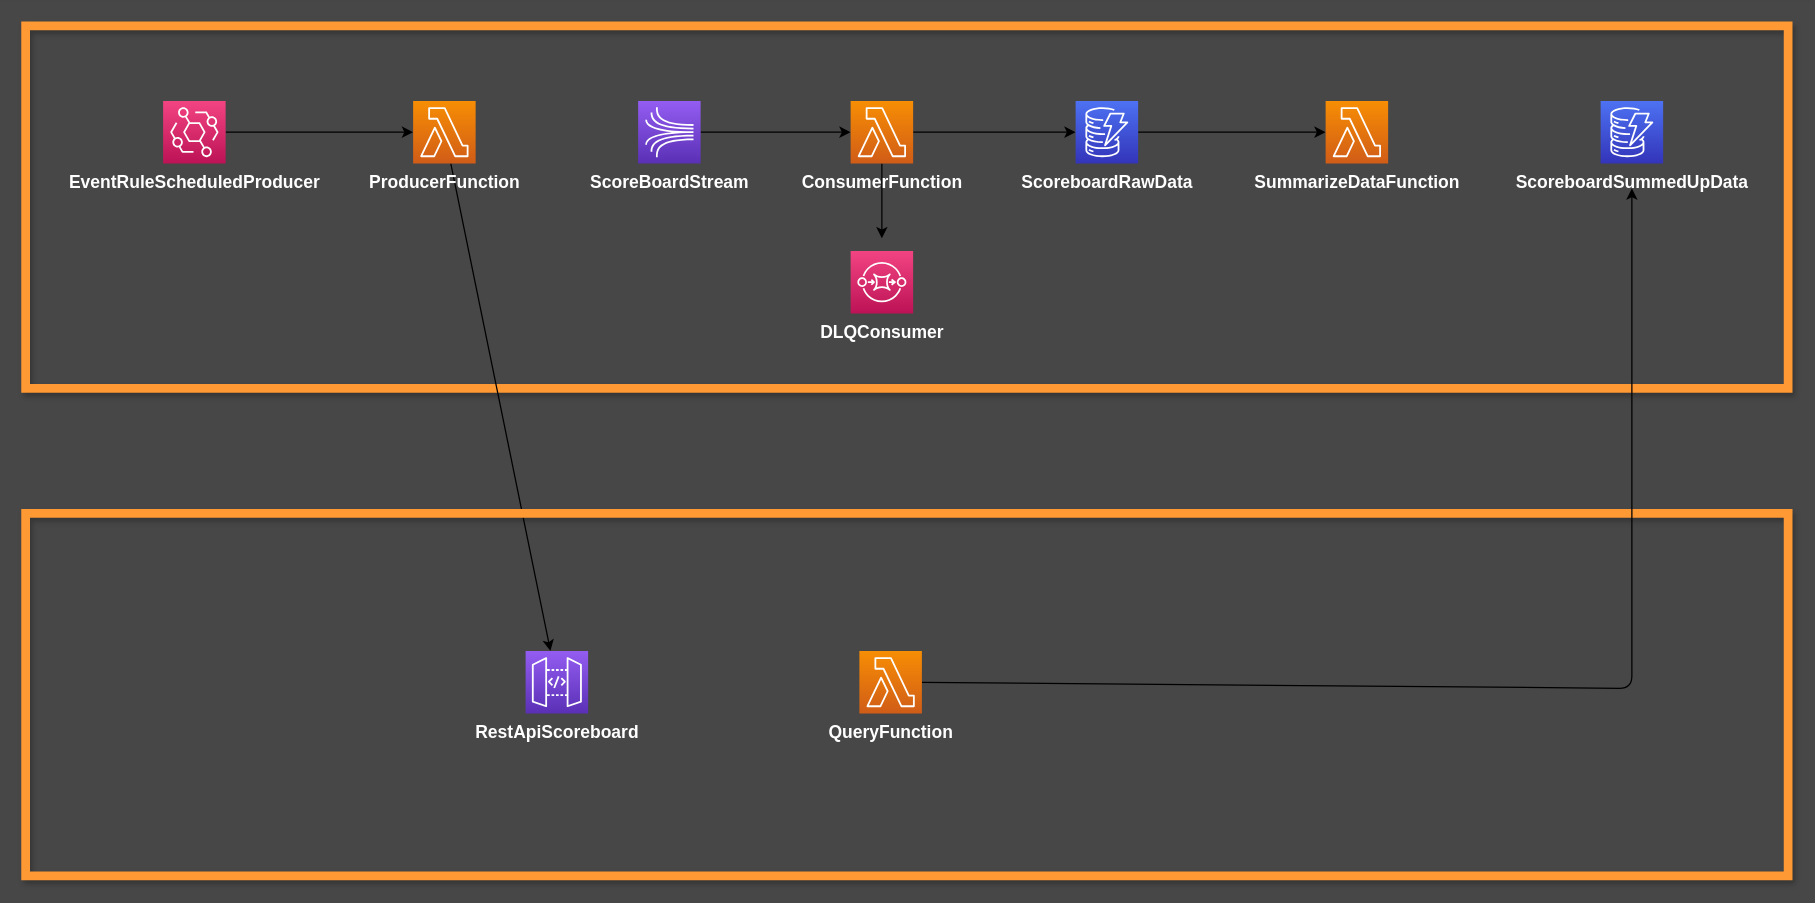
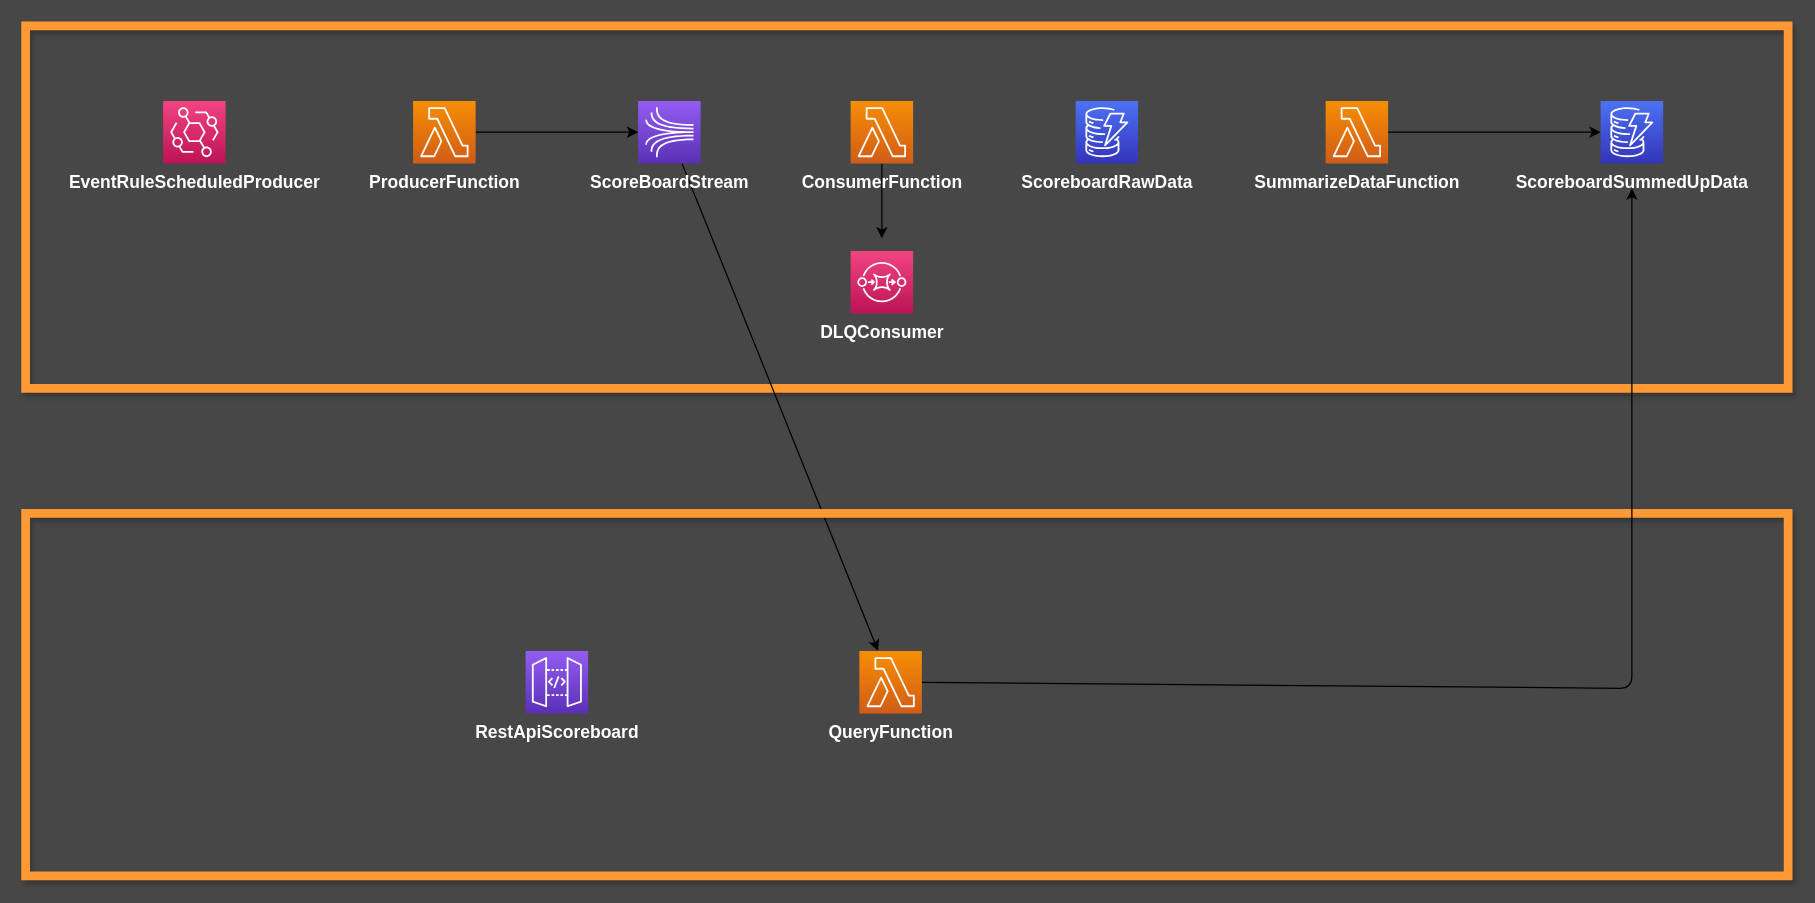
edge "EventRuleScheduledProducer" -> "ProducerFunction": removed
edge "ScoreBoardStream" -> "ConsumerFunction": now "ScoreBoardStream" -> "QueryFunction"
edge "ConsumerFunction" -> "ScoreboardRawData": removed
edge "ScoreboardRawData" -> "SummarizeDataFunction": removed
edge "SummarizeDataFunction" -> "ScoreboardSummedUpData": added
edge "ProducerFunction" -> "RestApiScoreboard": now "ProducerFunction" -> "ScoreBoardStream"
